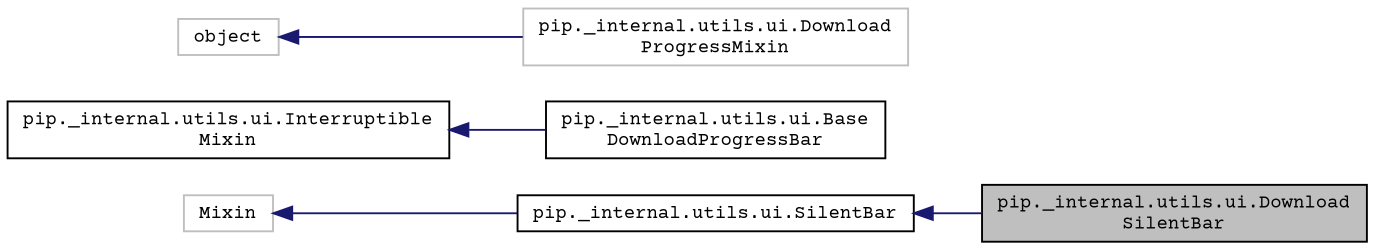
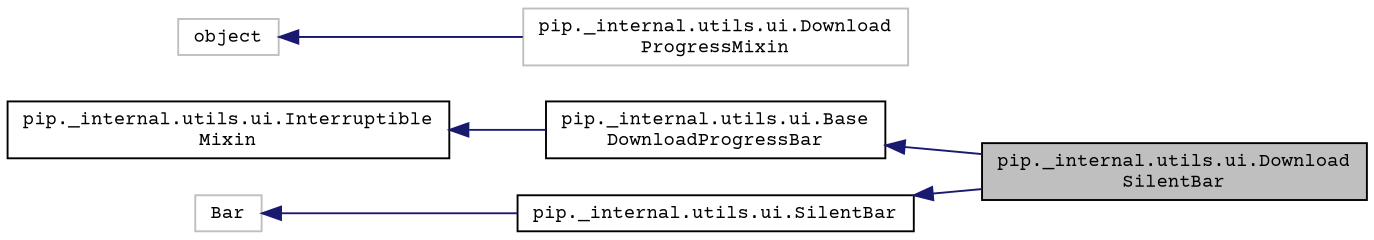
edge "pip._internal.utils.ui.Download SilentBar" -> "pip._internal.utils.ui.Base DownloadProgressBar": added
node "Mixin": label "Mixin" -> "Bar"
